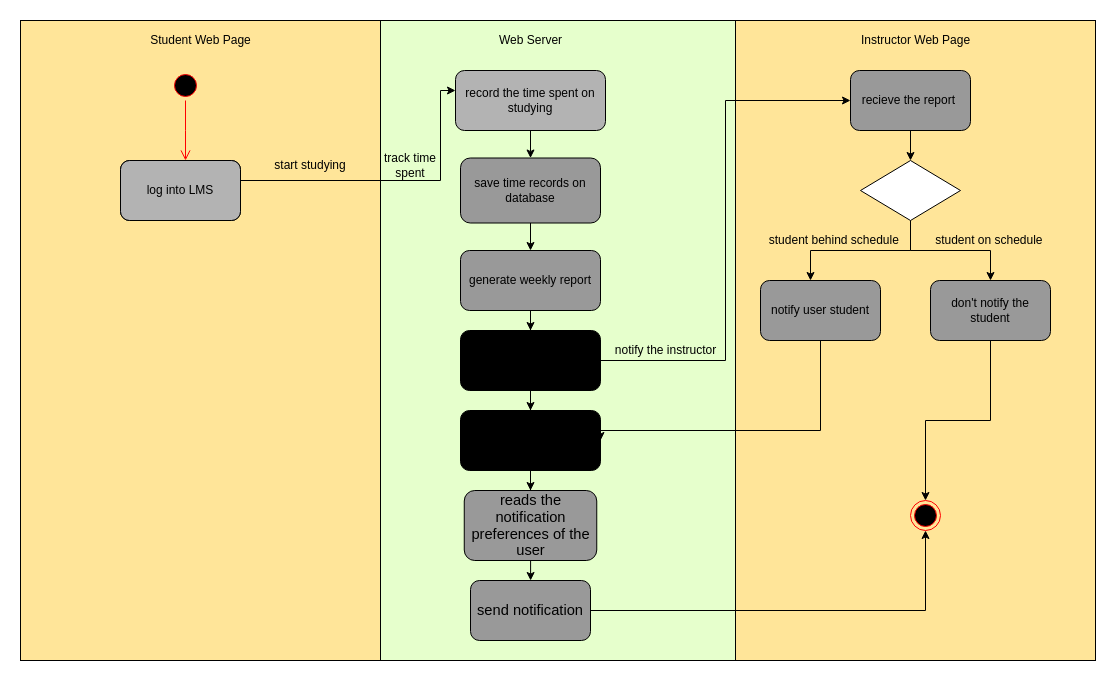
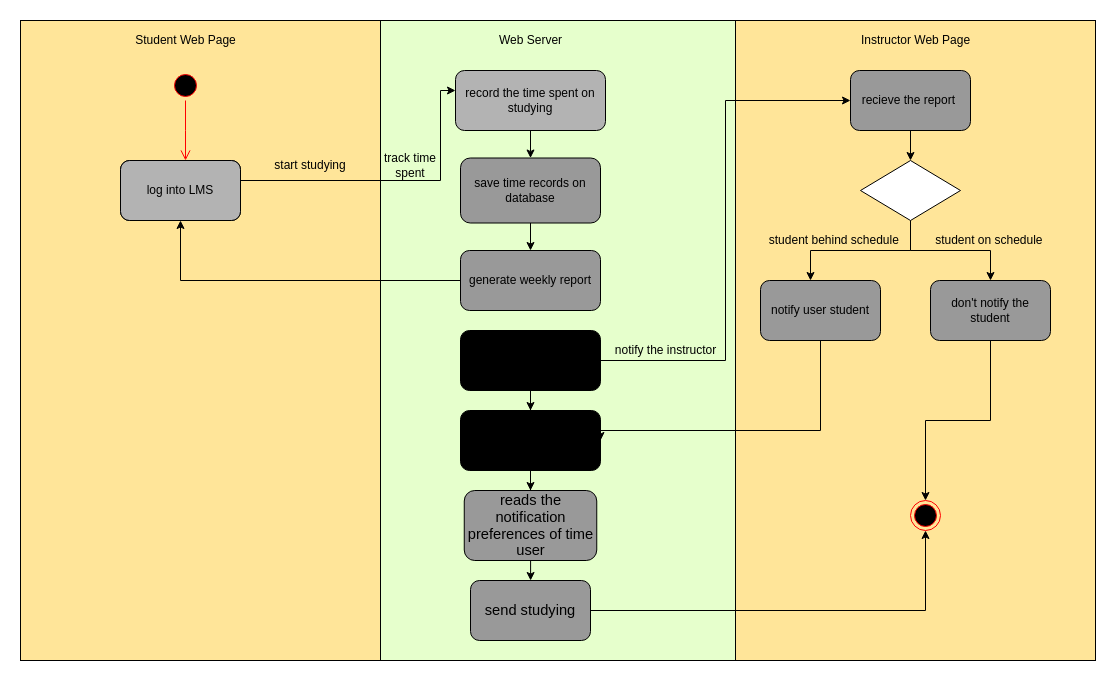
node "Student Web Page": moved (201, 41) -> (186, 41)
edge "generate weekly report" -> "saves the report in the database": now "generate weekly report" -> "log into LMS"
node "reads the notification preferences of the user": label "reads the notification preferences of the user" -> "reads the notification preferences of time user"
node "send notification": label "send notification" -> "send studying"
